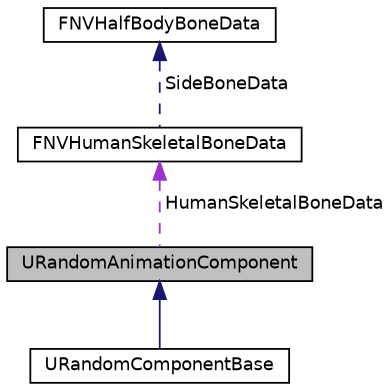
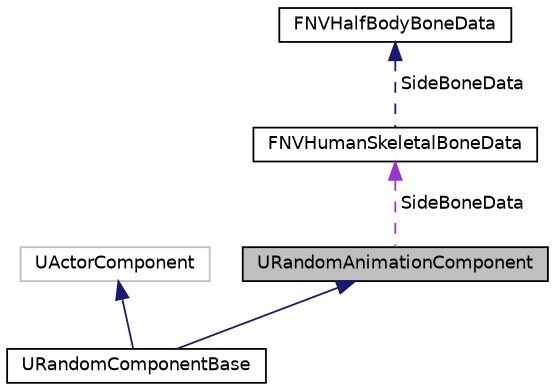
edge "URandomAnimationComponent" -> "FNVHumanSkeletalBoneData": label " HumanSkeletalBoneData" -> " SideBoneData"
node "UActorComponent": added
